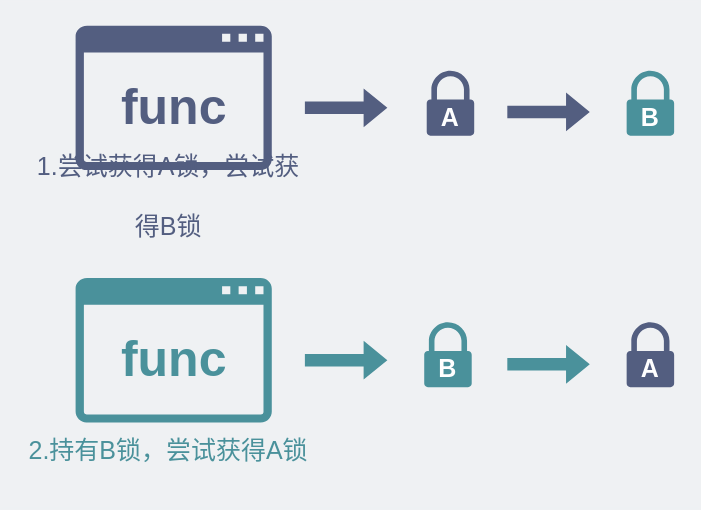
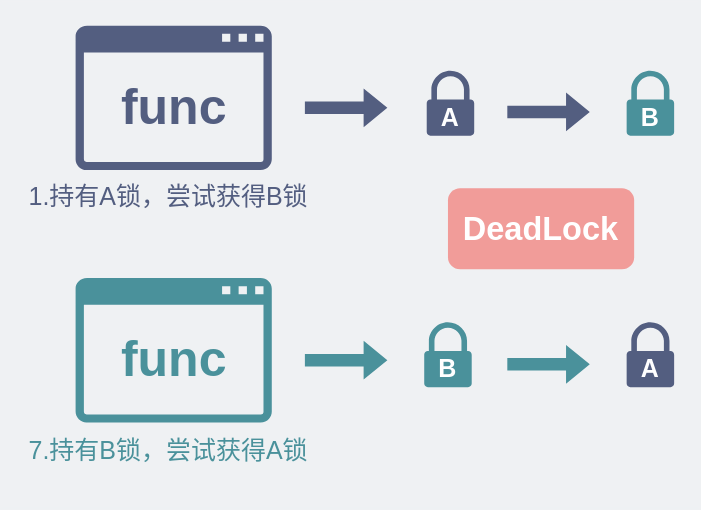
node "1.尝试获得A锁，尝试获得B锁": label "1.尝试获得A锁，尝试获得B锁" -> "1.持有A锁，尝试获得B锁"
node "DeadLock": added
node "2.持有B锁，尝试获得A锁": label "2.持有B锁，尝试获得A锁" -> "7.持有B锁，尝试获得A锁"
